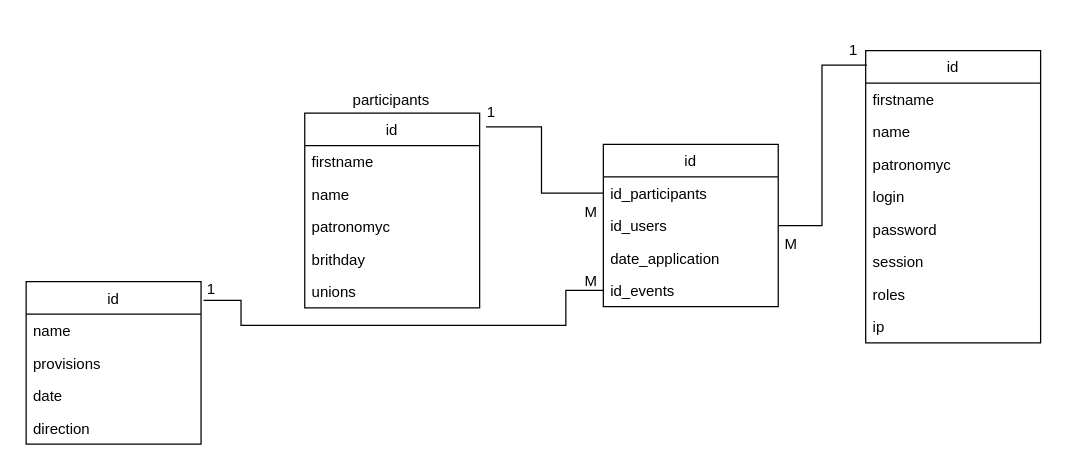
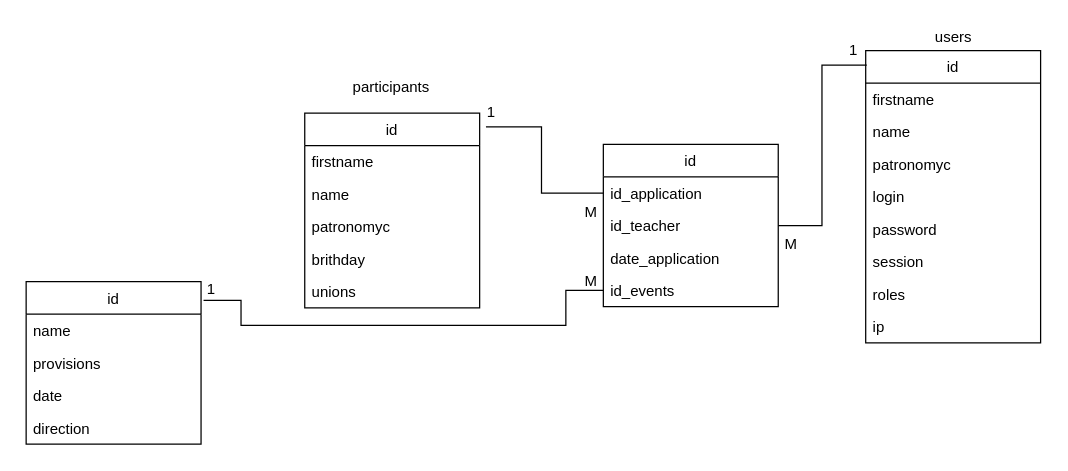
node "users": added
node "participants": moved (391, 101) -> (391, 88)
node "id_participants": label "id_participants" -> "id_application"
node "id_users": label "id_users" -> "id_teacher"
